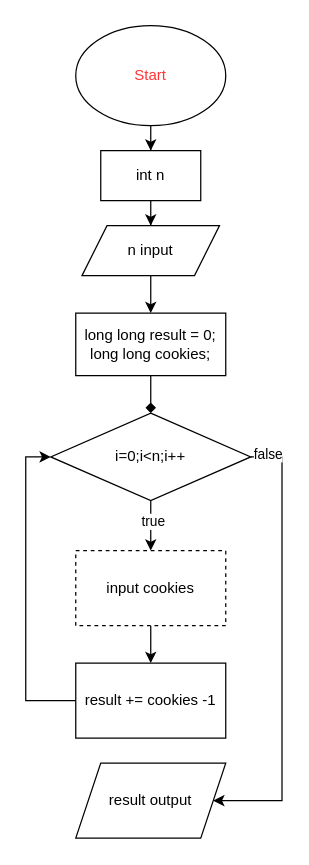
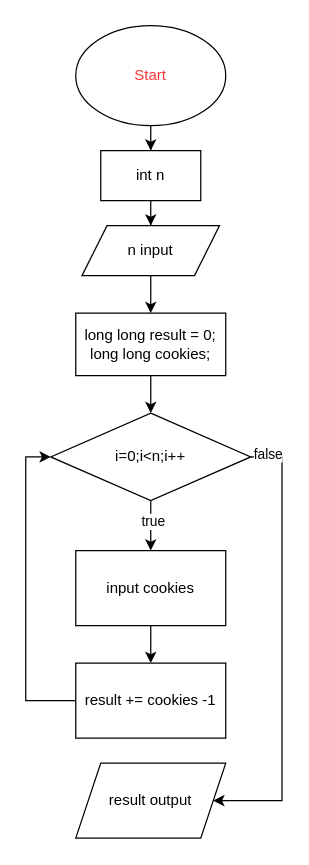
edge "long long result = 0; long long cookies;" -> "i=0;i<n;i++": arrowhead diamond -> classic
node "input cookies": style dashed -> solid
